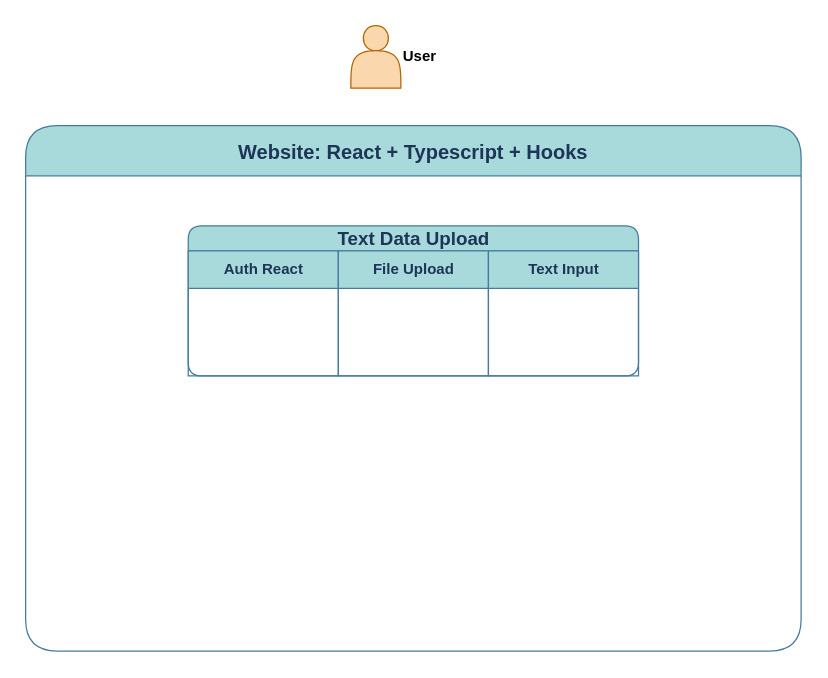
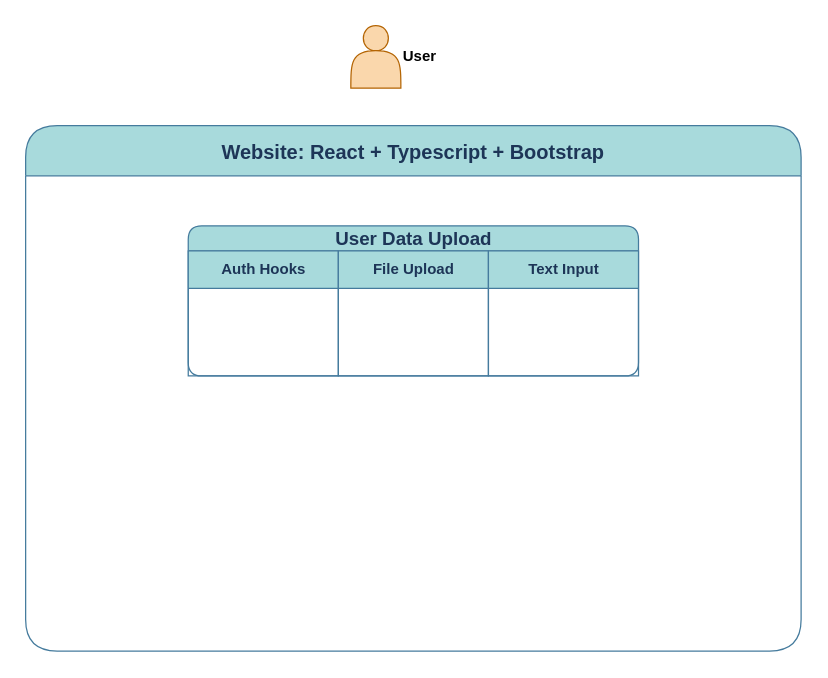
node "Website: React + Typescript + Hooks": label "Website: React + Typescript + Hooks" -> "Website: React + Typescript + Bootstrap"
node "Text Data Upload": label "Text Data Upload" -> "User Data Upload"
node "Auth React": label "Auth React" -> "Auth Hooks"
